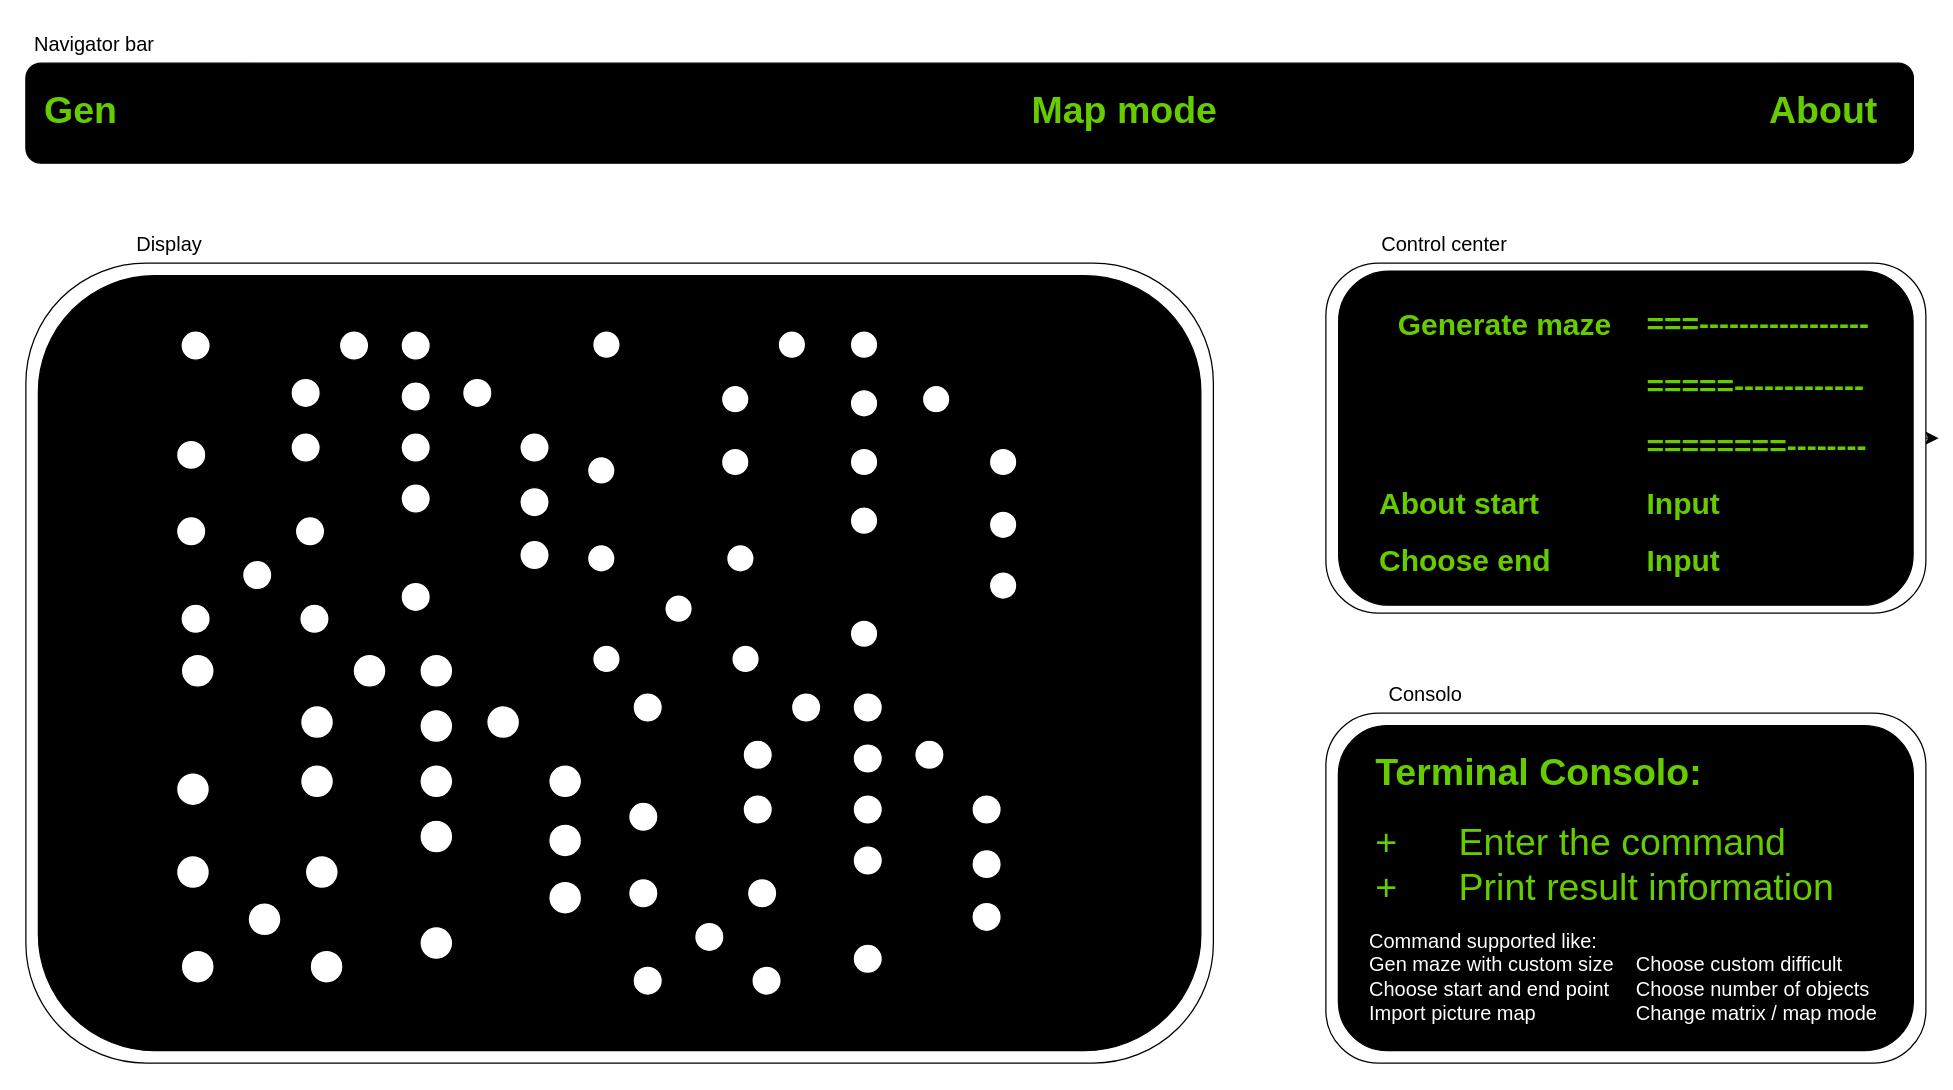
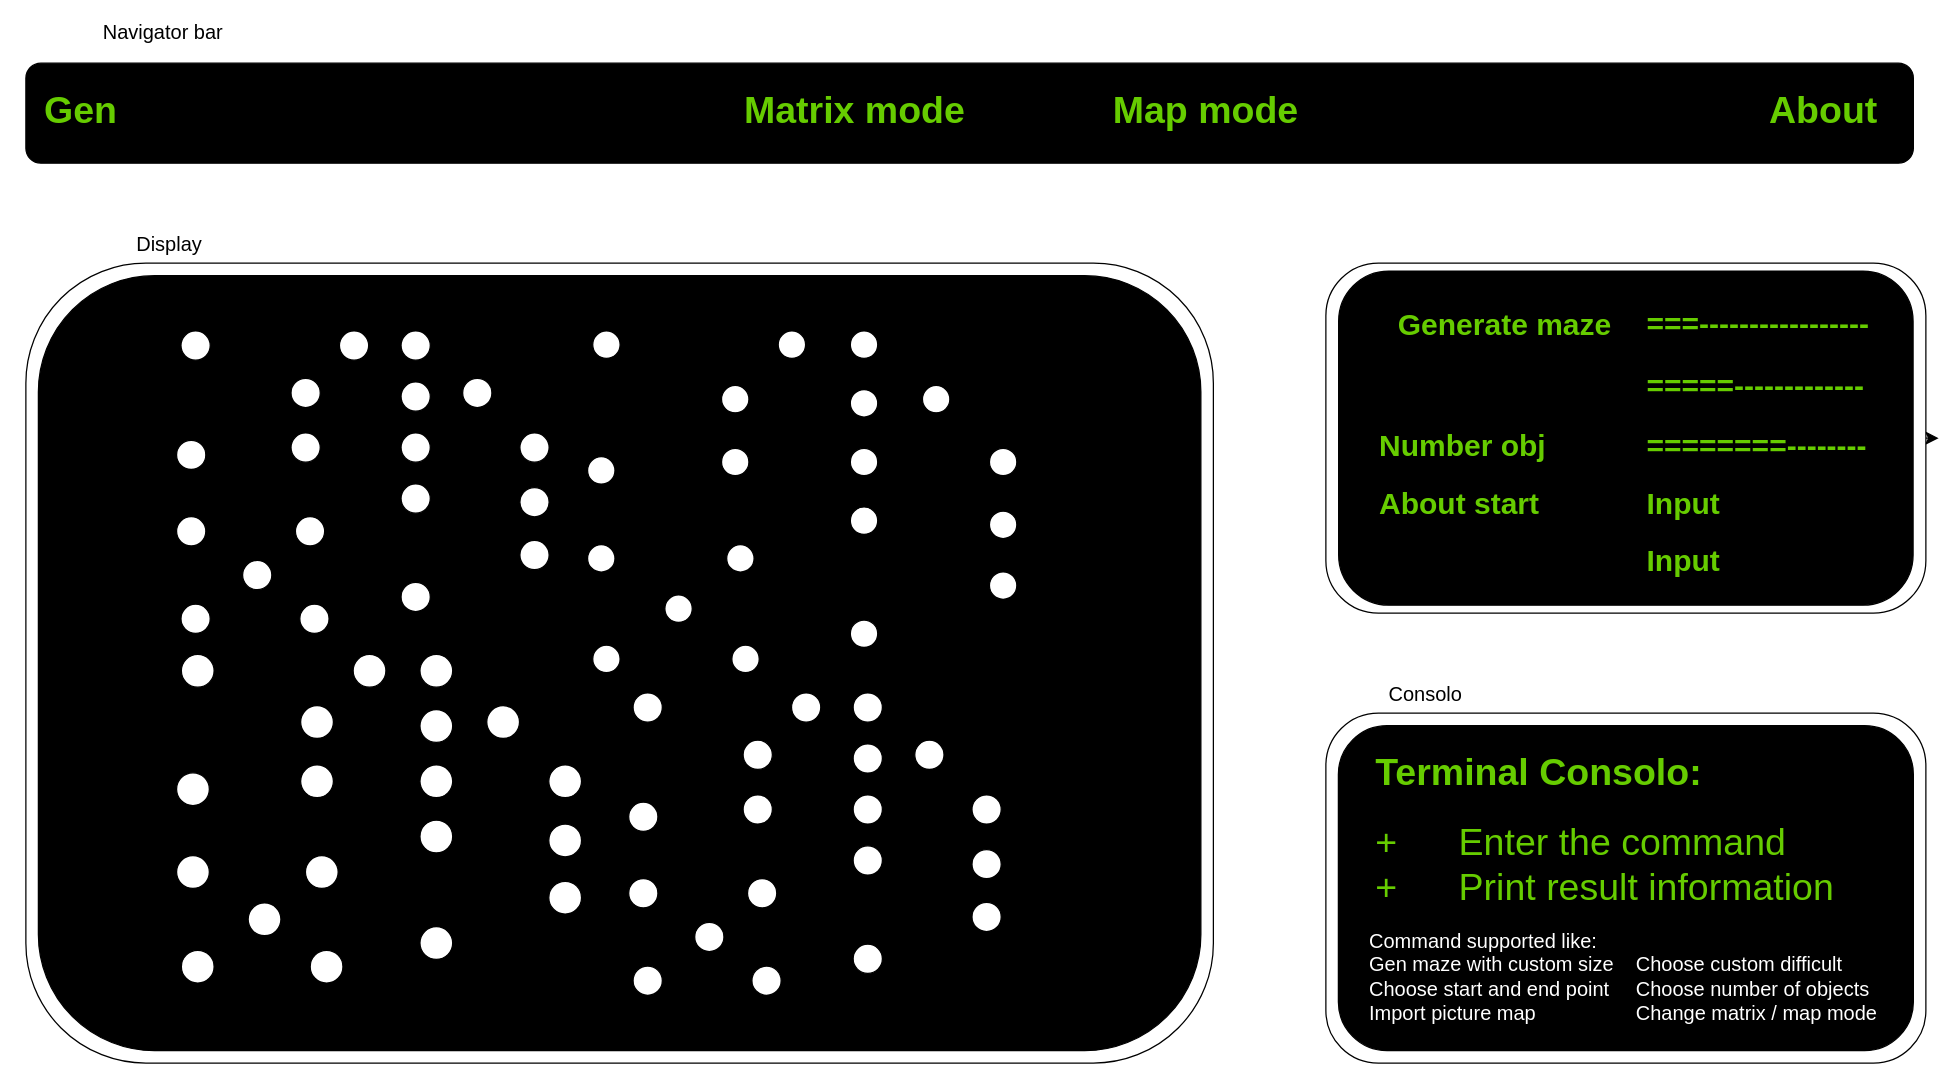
node "Navigator bar": moved (94, 44) -> (163, 32)
node "Matrix mode": added
node "Map mode": moved (1126, 113) -> (1207, 113)
node "Control center": removed
node "Number obj": added
node "Choose end": removed
